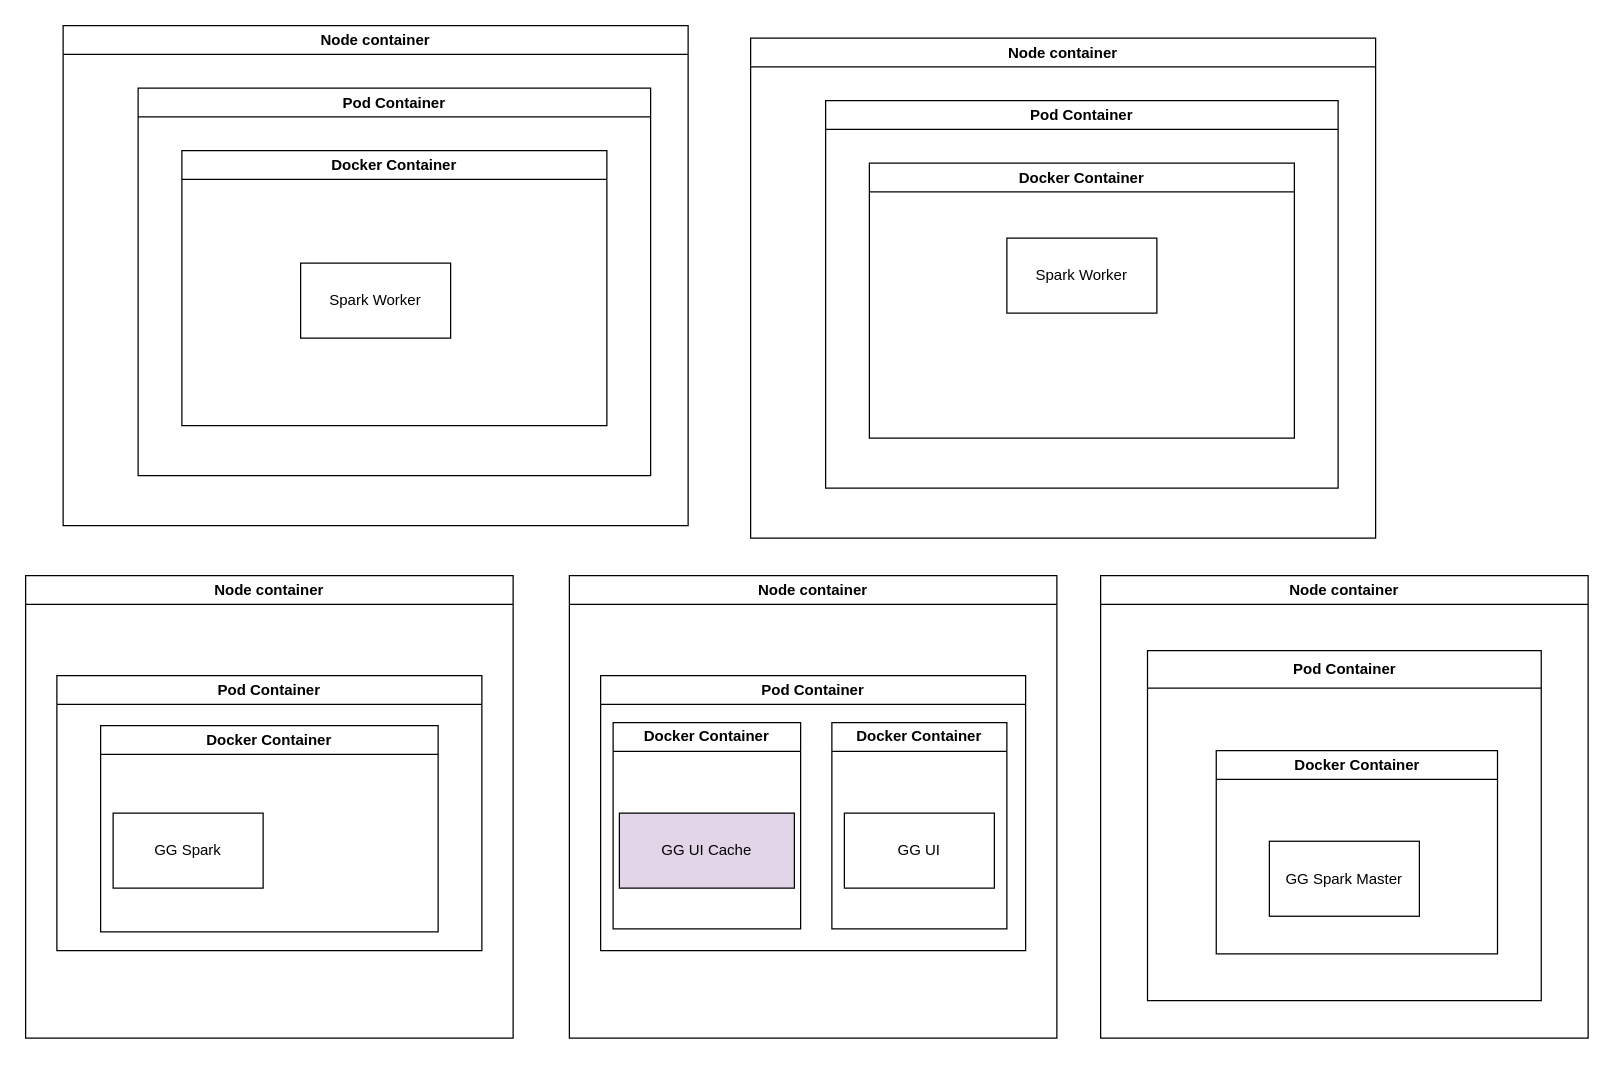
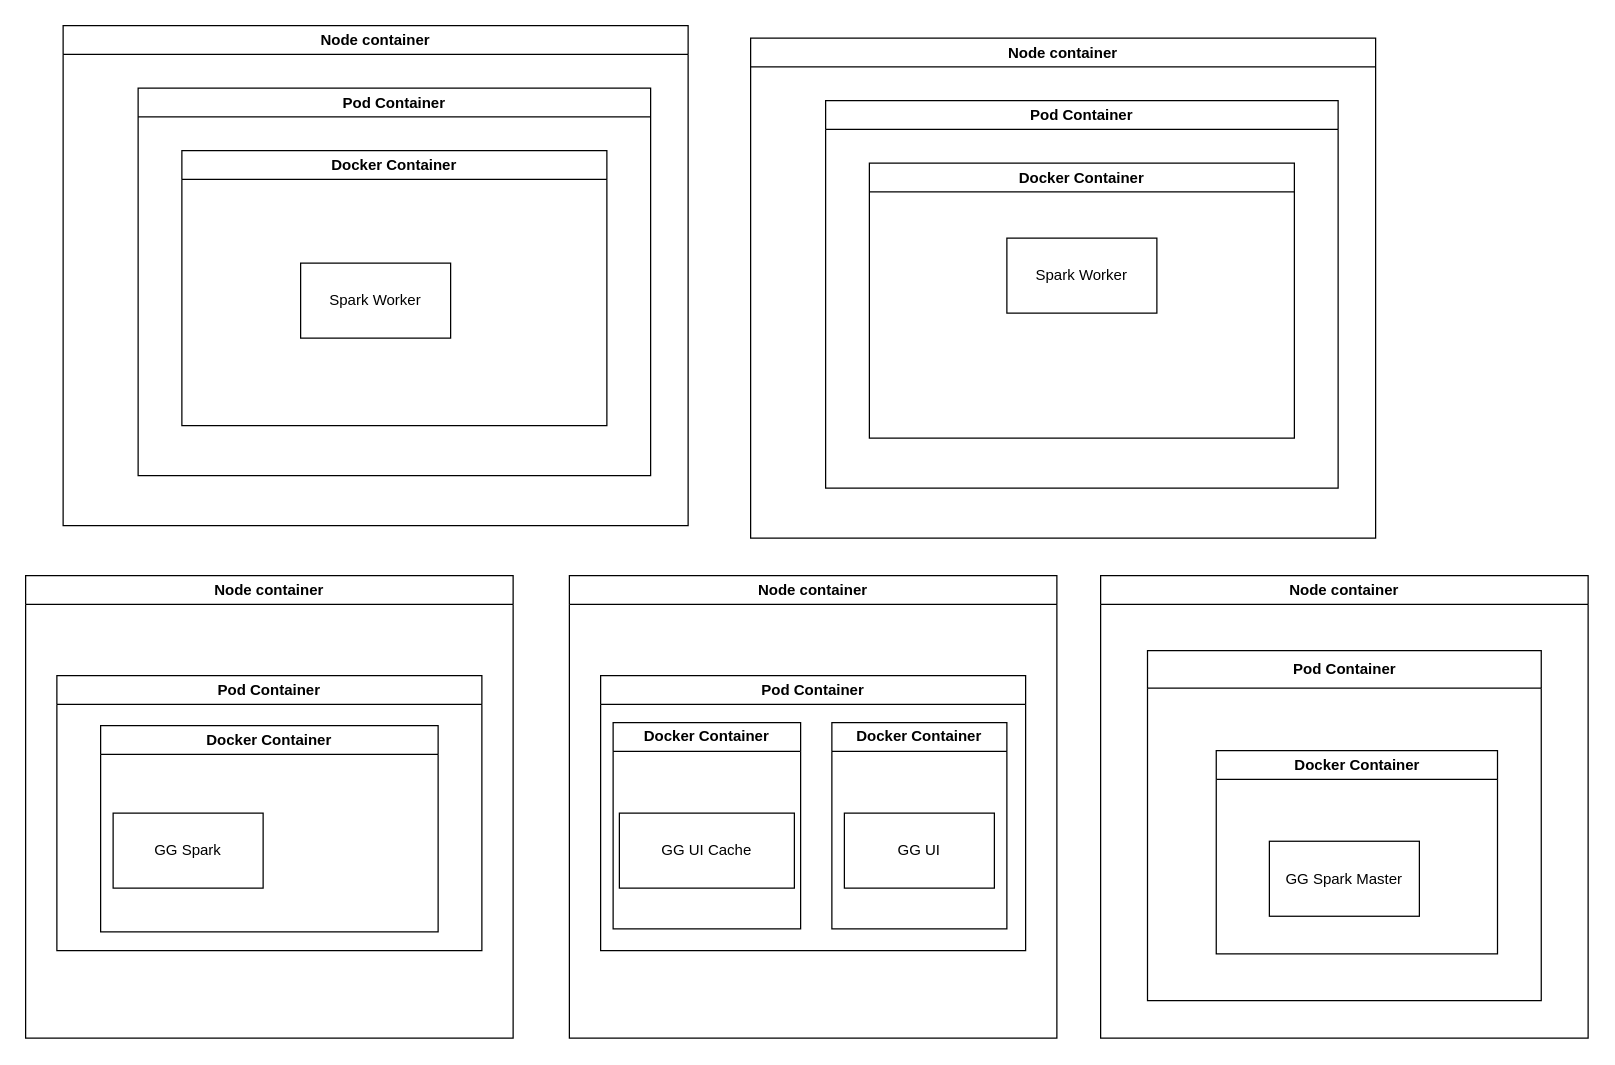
node "GG UI Cache": fillcolor #e1d5e7 -> #ffffff
